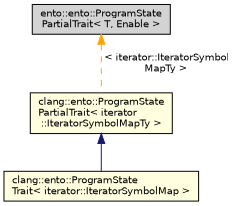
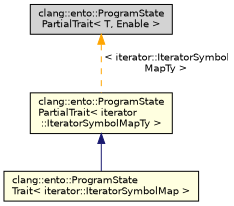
node "ento::ento::ProgramState PartialTrait< T, Enable >": label "ento::ento::ProgramState PartialTrait< T, Enable >" -> "clang::ento::ProgramState PartialTrait< T, Enable >"
